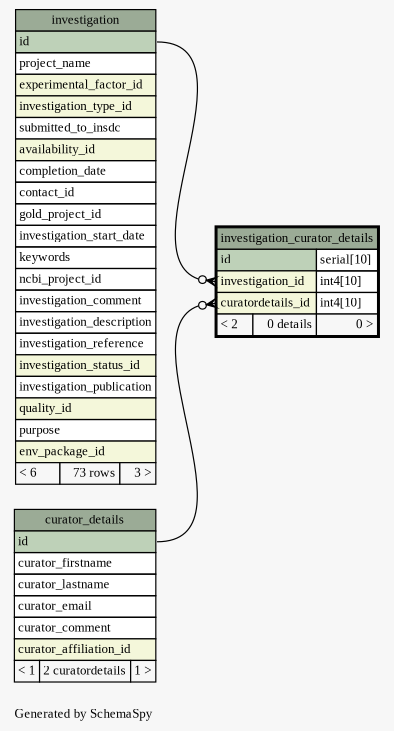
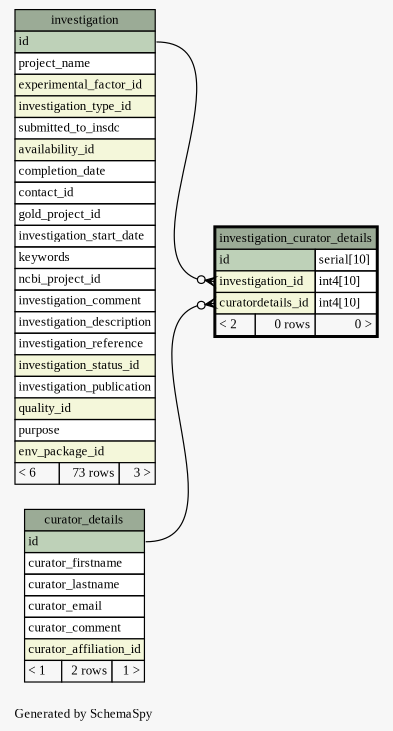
node "investigation_curator_details": text "0 details" -> "0 rows"
node "curator_details": text "2 curatordetails" -> "2 rows"
